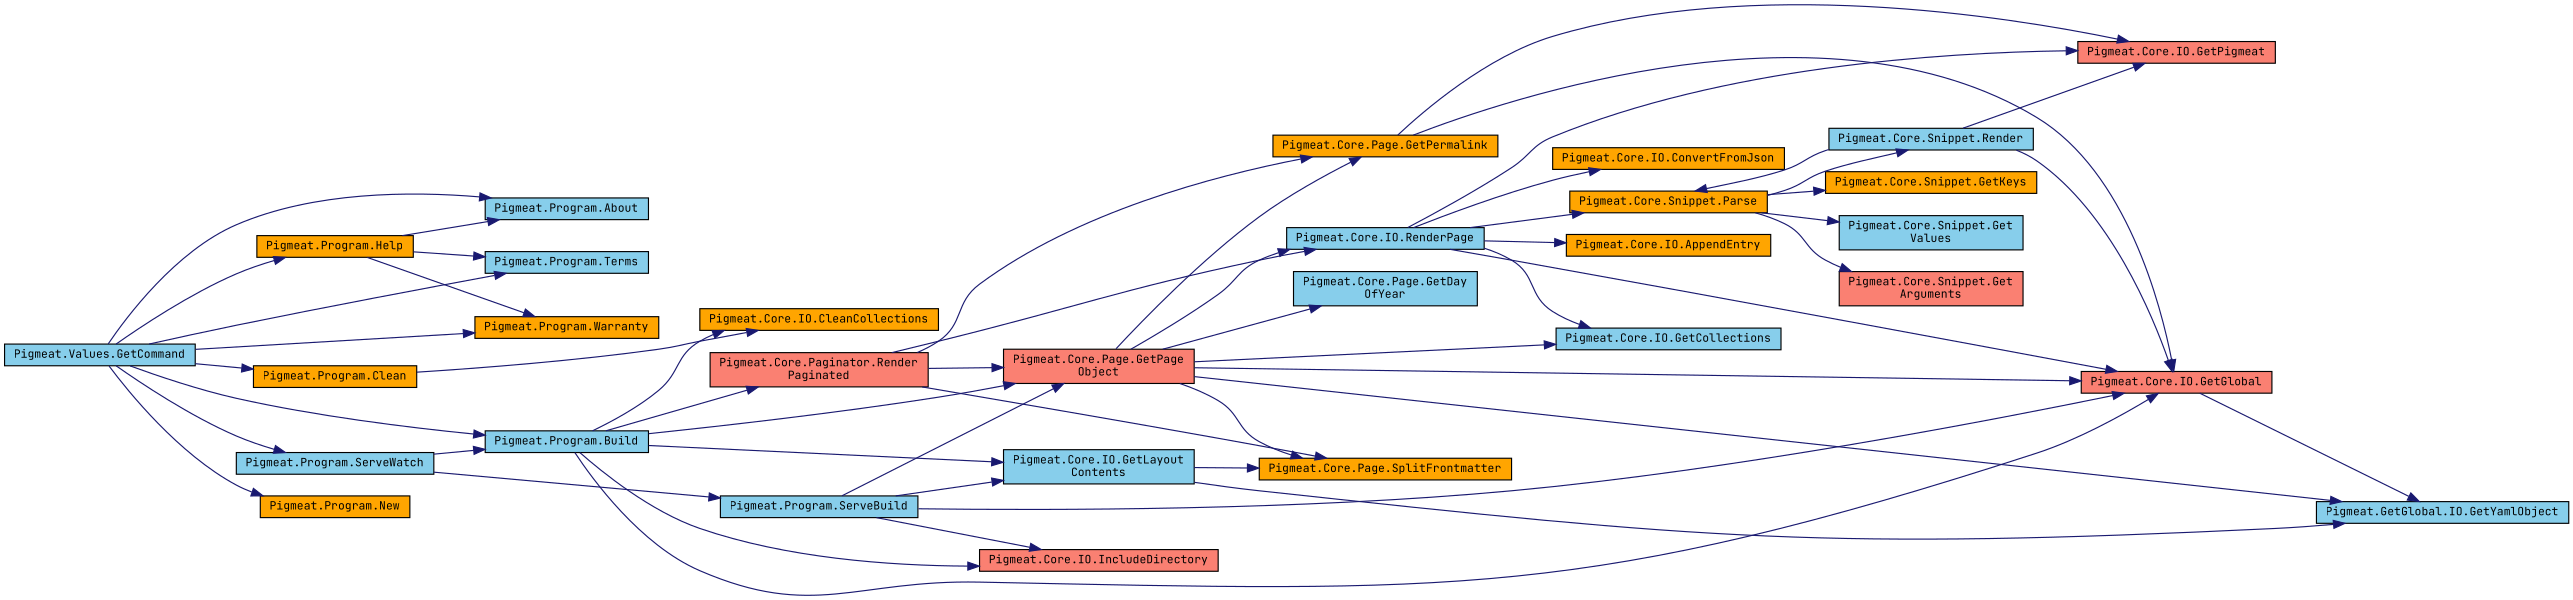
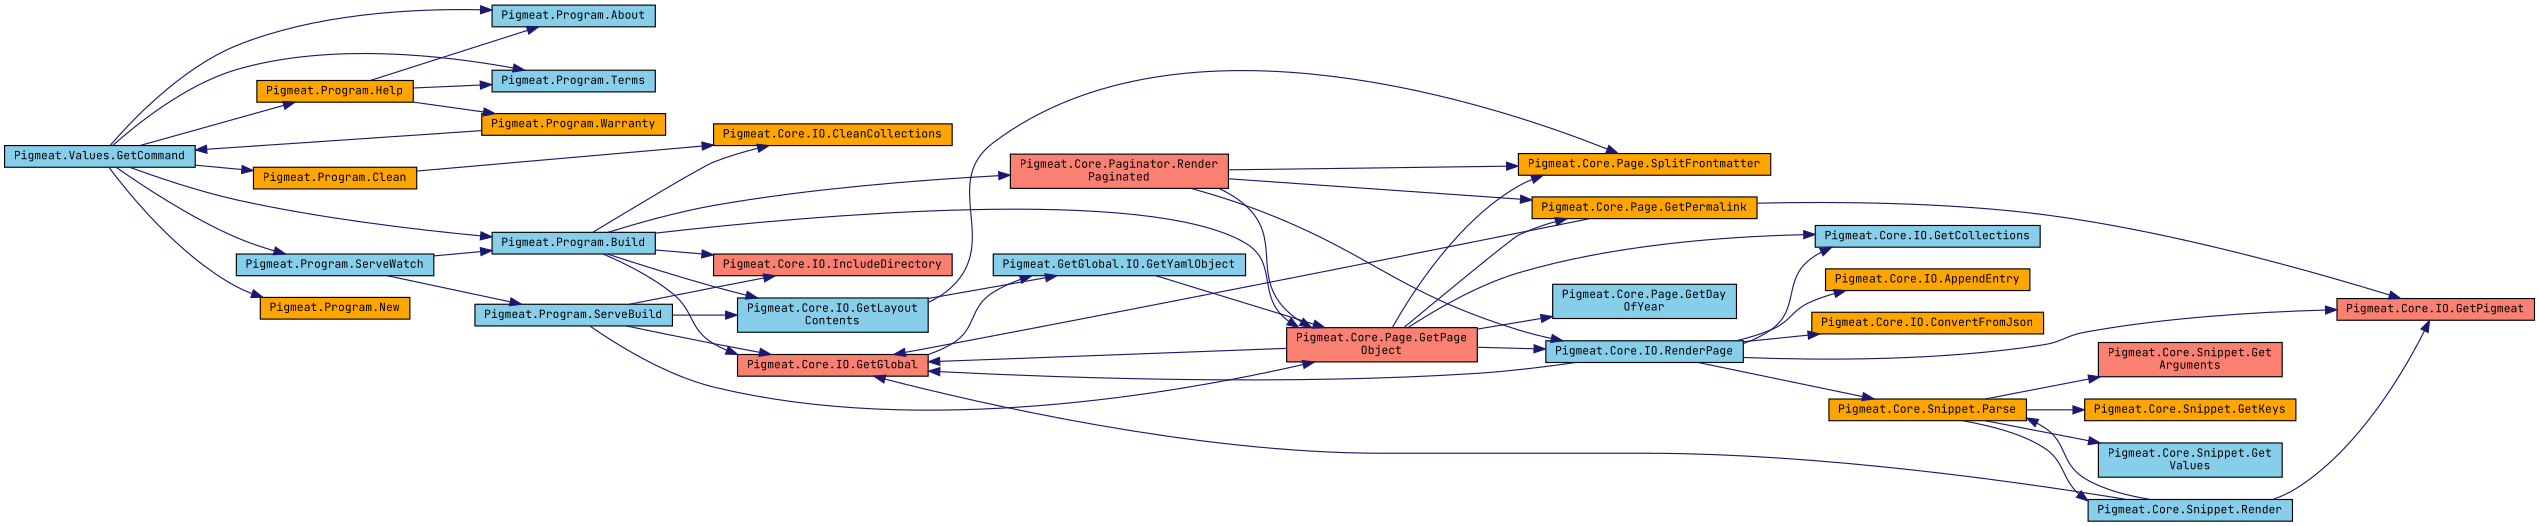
edge "Pigmeat.Values.GetCommand" -> "Pigmeat.Program.Warranty": reversed
edge "Pigmeat.Core.Page.GetPage Object" -> "Pigmeat.GetGlobal.IO.GetYamlObject": reversed
